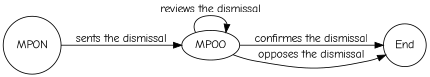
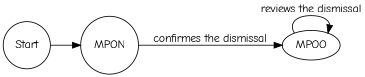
edge "MPON" -> "MPOO": label "sents the dismissal" -> "confirmes the dismissal"
node "Start": added
node "End": removed
